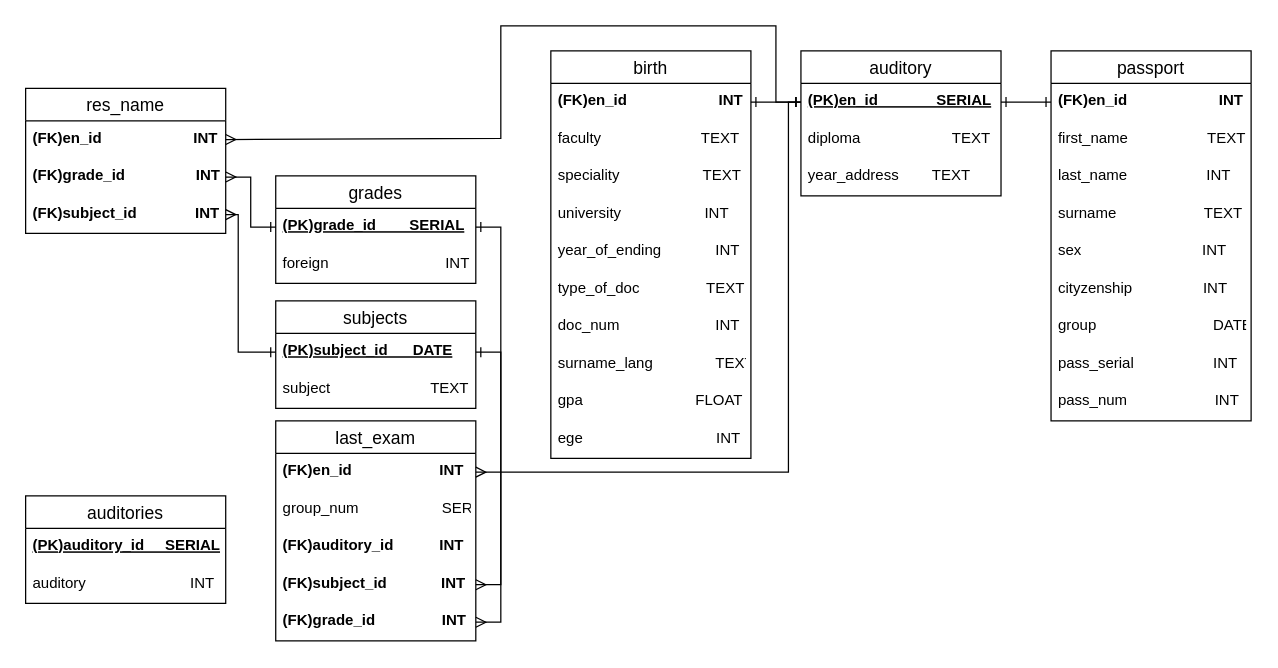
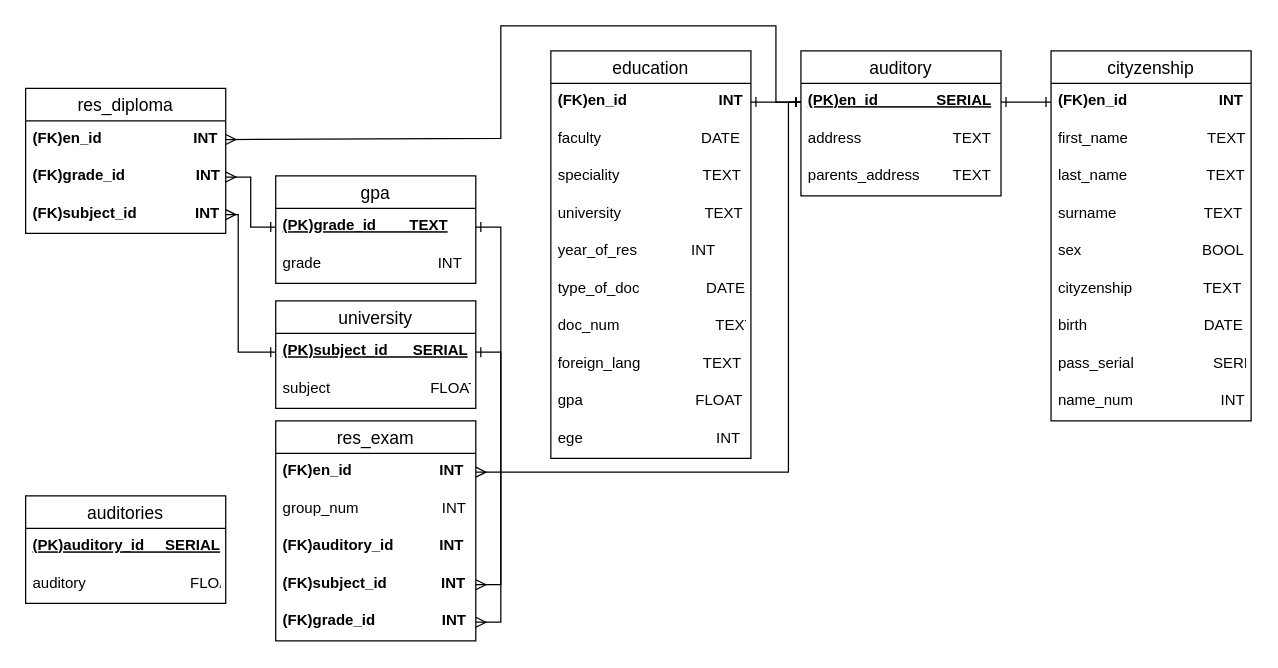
node "birth": label "birth" -> "education"
node "passport": label "passport" -> "cityzenship"
node "res_name": label "res_name" -> "res_diploma"
node "faculty TEXT": label "faculty TEXT" -> "faculty DATE"
node "diploma TEXT": label "diploma TEXT" -> "address TEXT"
node "year_address TEXT": label "year_address TEXT" -> "parents_address TEXT"
node "last_name INT": label "last_name INT" -> "last_name TEXT"
node "grades": label "grades" -> "gpa"
node "university INT": label "university INT" -> "university TEXT"
node "(PK)grade_id SERIAL": label "(PK)grade_id SERIAL" -> "(PK)grade_id TEXT"
node "year_of_ending INT": label "year_of_ending INT" -> "year_of_res INT"
node "sex INT": label "sex INT" -> "sex BOOL"
node "foreign INT": label "foreign INT" -> "grade INT"
node "type_of_doc TEXT": label "type_of_doc TEXT" -> "type_of_doc DATE"
node "cityzenship INT": label "cityzenship INT" -> "cityzenship TEXT"
node "subjects": label "subjects" -> "university"
node "doc_num INT": label "doc_num INT" -> "doc_num TEXT"
node "group DATE": label "group DATE" -> "birth DATE"
node "(PK)subject_id DATE": label "(PK)subject_id DATE" -> "(PK)subject_id SERIAL"
node "surname_lang TEXT": label "surname_lang TEXT" -> "foreign_lang TEXT"
node "pass_serial INT": label "pass_serial INT" -> "pass_serial SERIAL"
node "subject TEXT": label "subject TEXT" -> "subject FLOAT"
node "pass_num INT": label "pass_num INT" -> "name_num INT"
node "last_exam": label "last_exam" -> "res_exam"
node "group_num SERIAL": label "group_num SERIAL" -> "group_num INT"
node "auditory INT": label "auditory INT" -> "auditory FLOAT"
